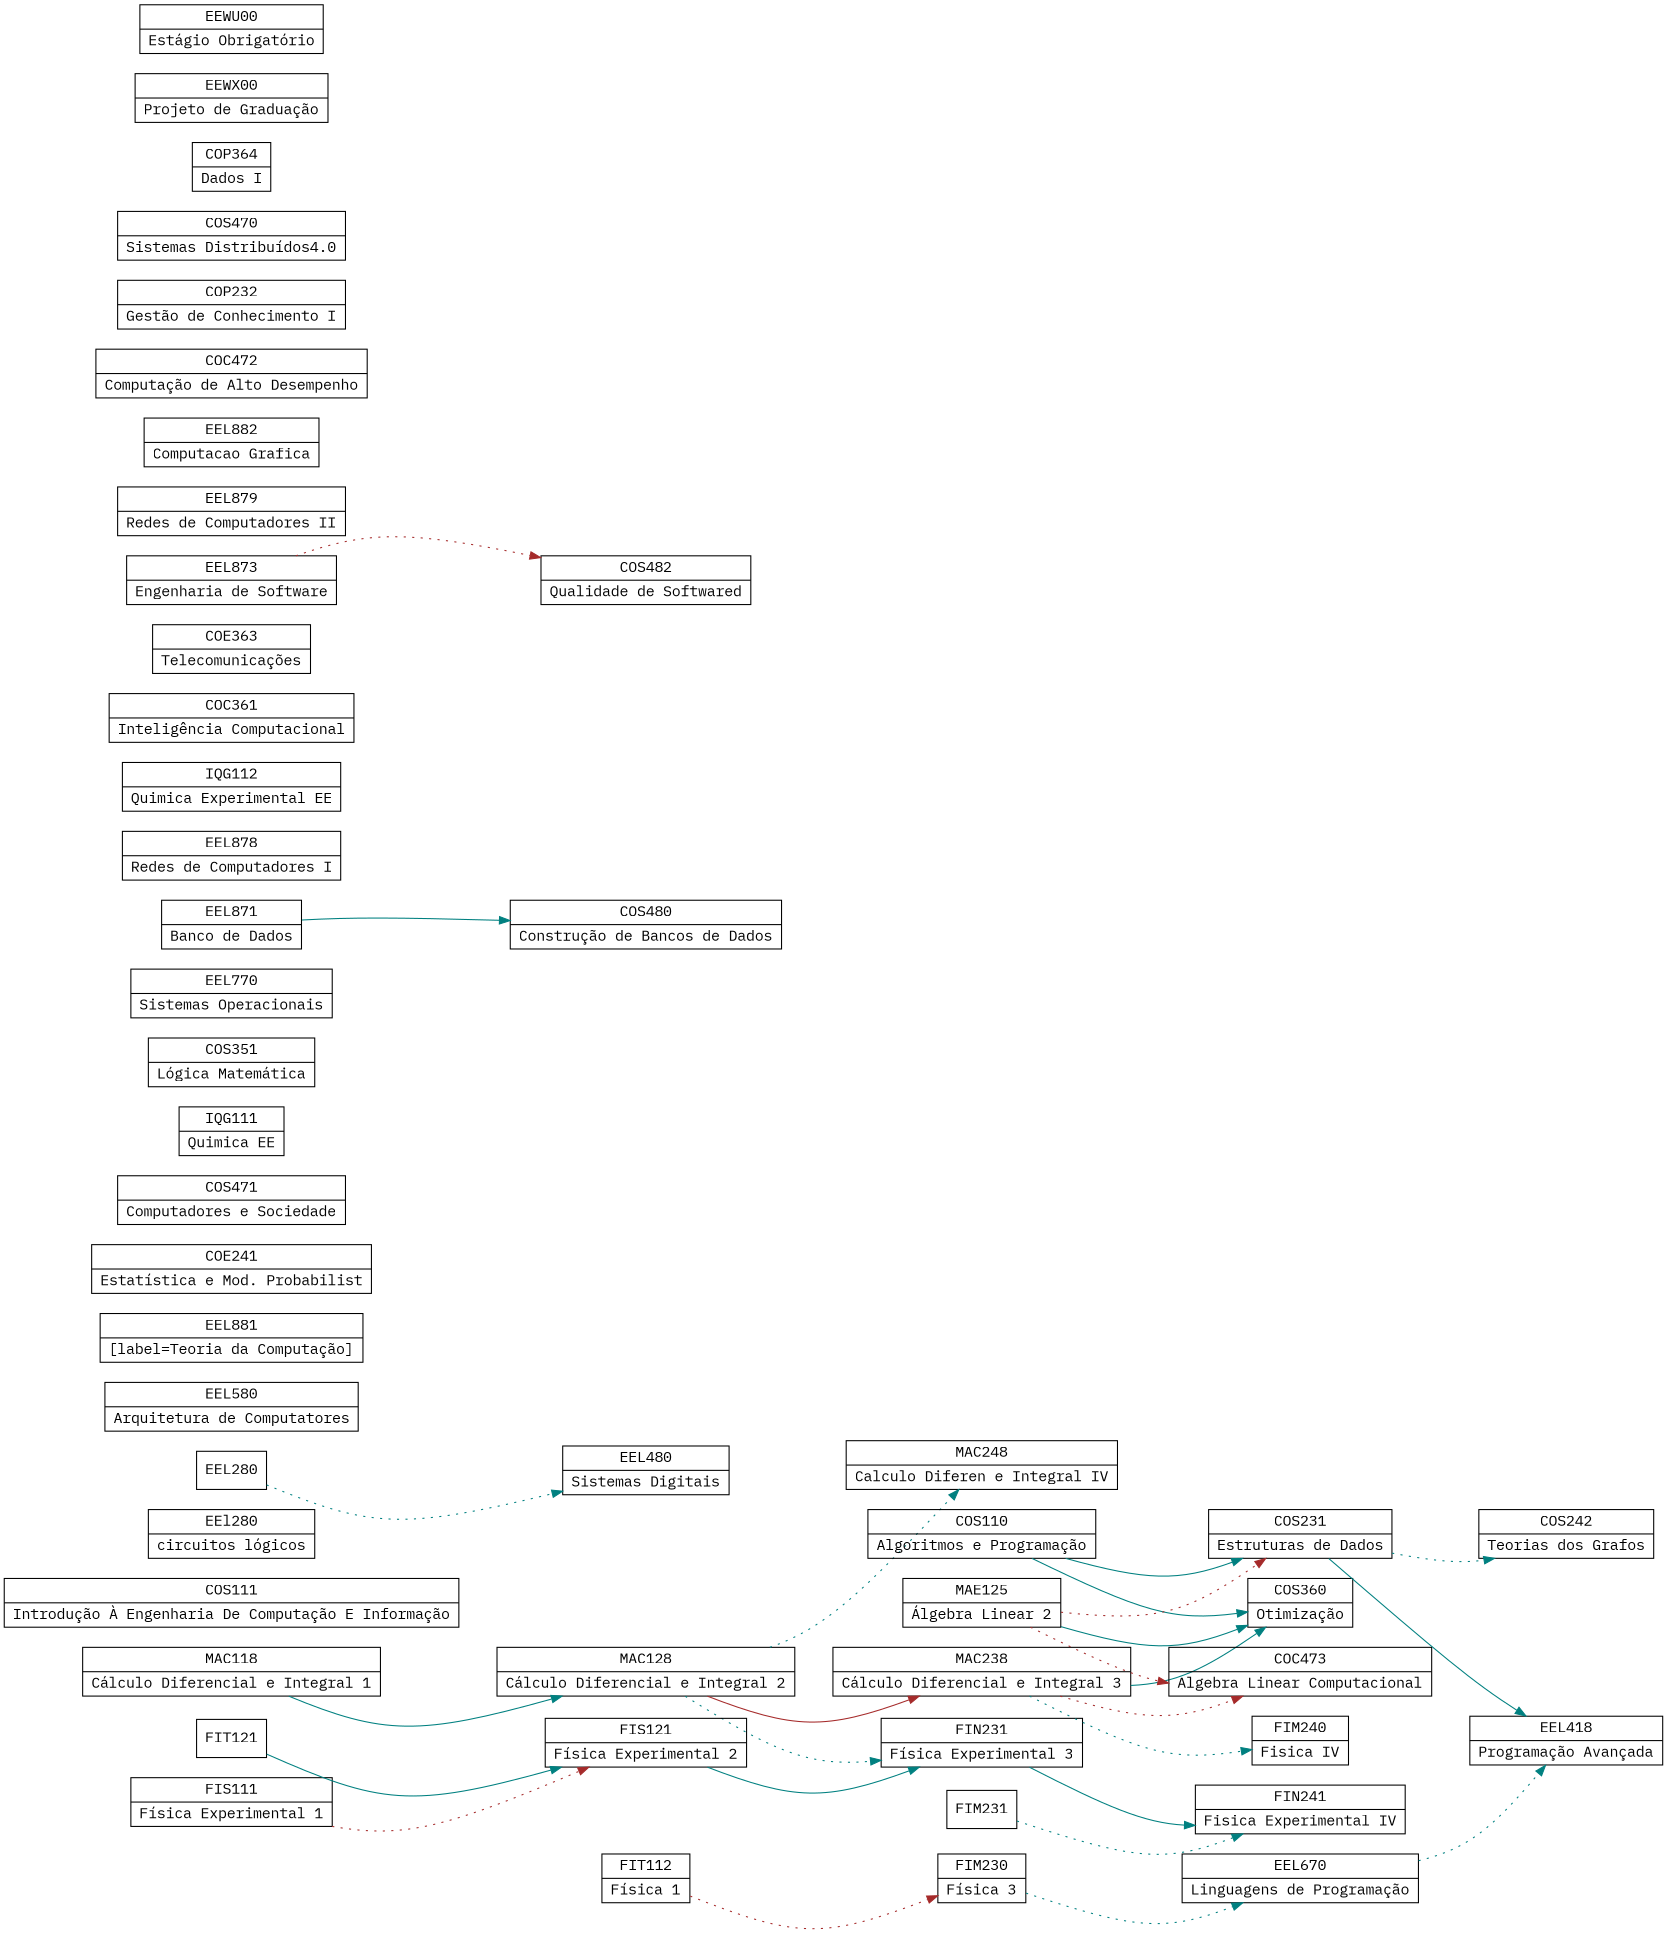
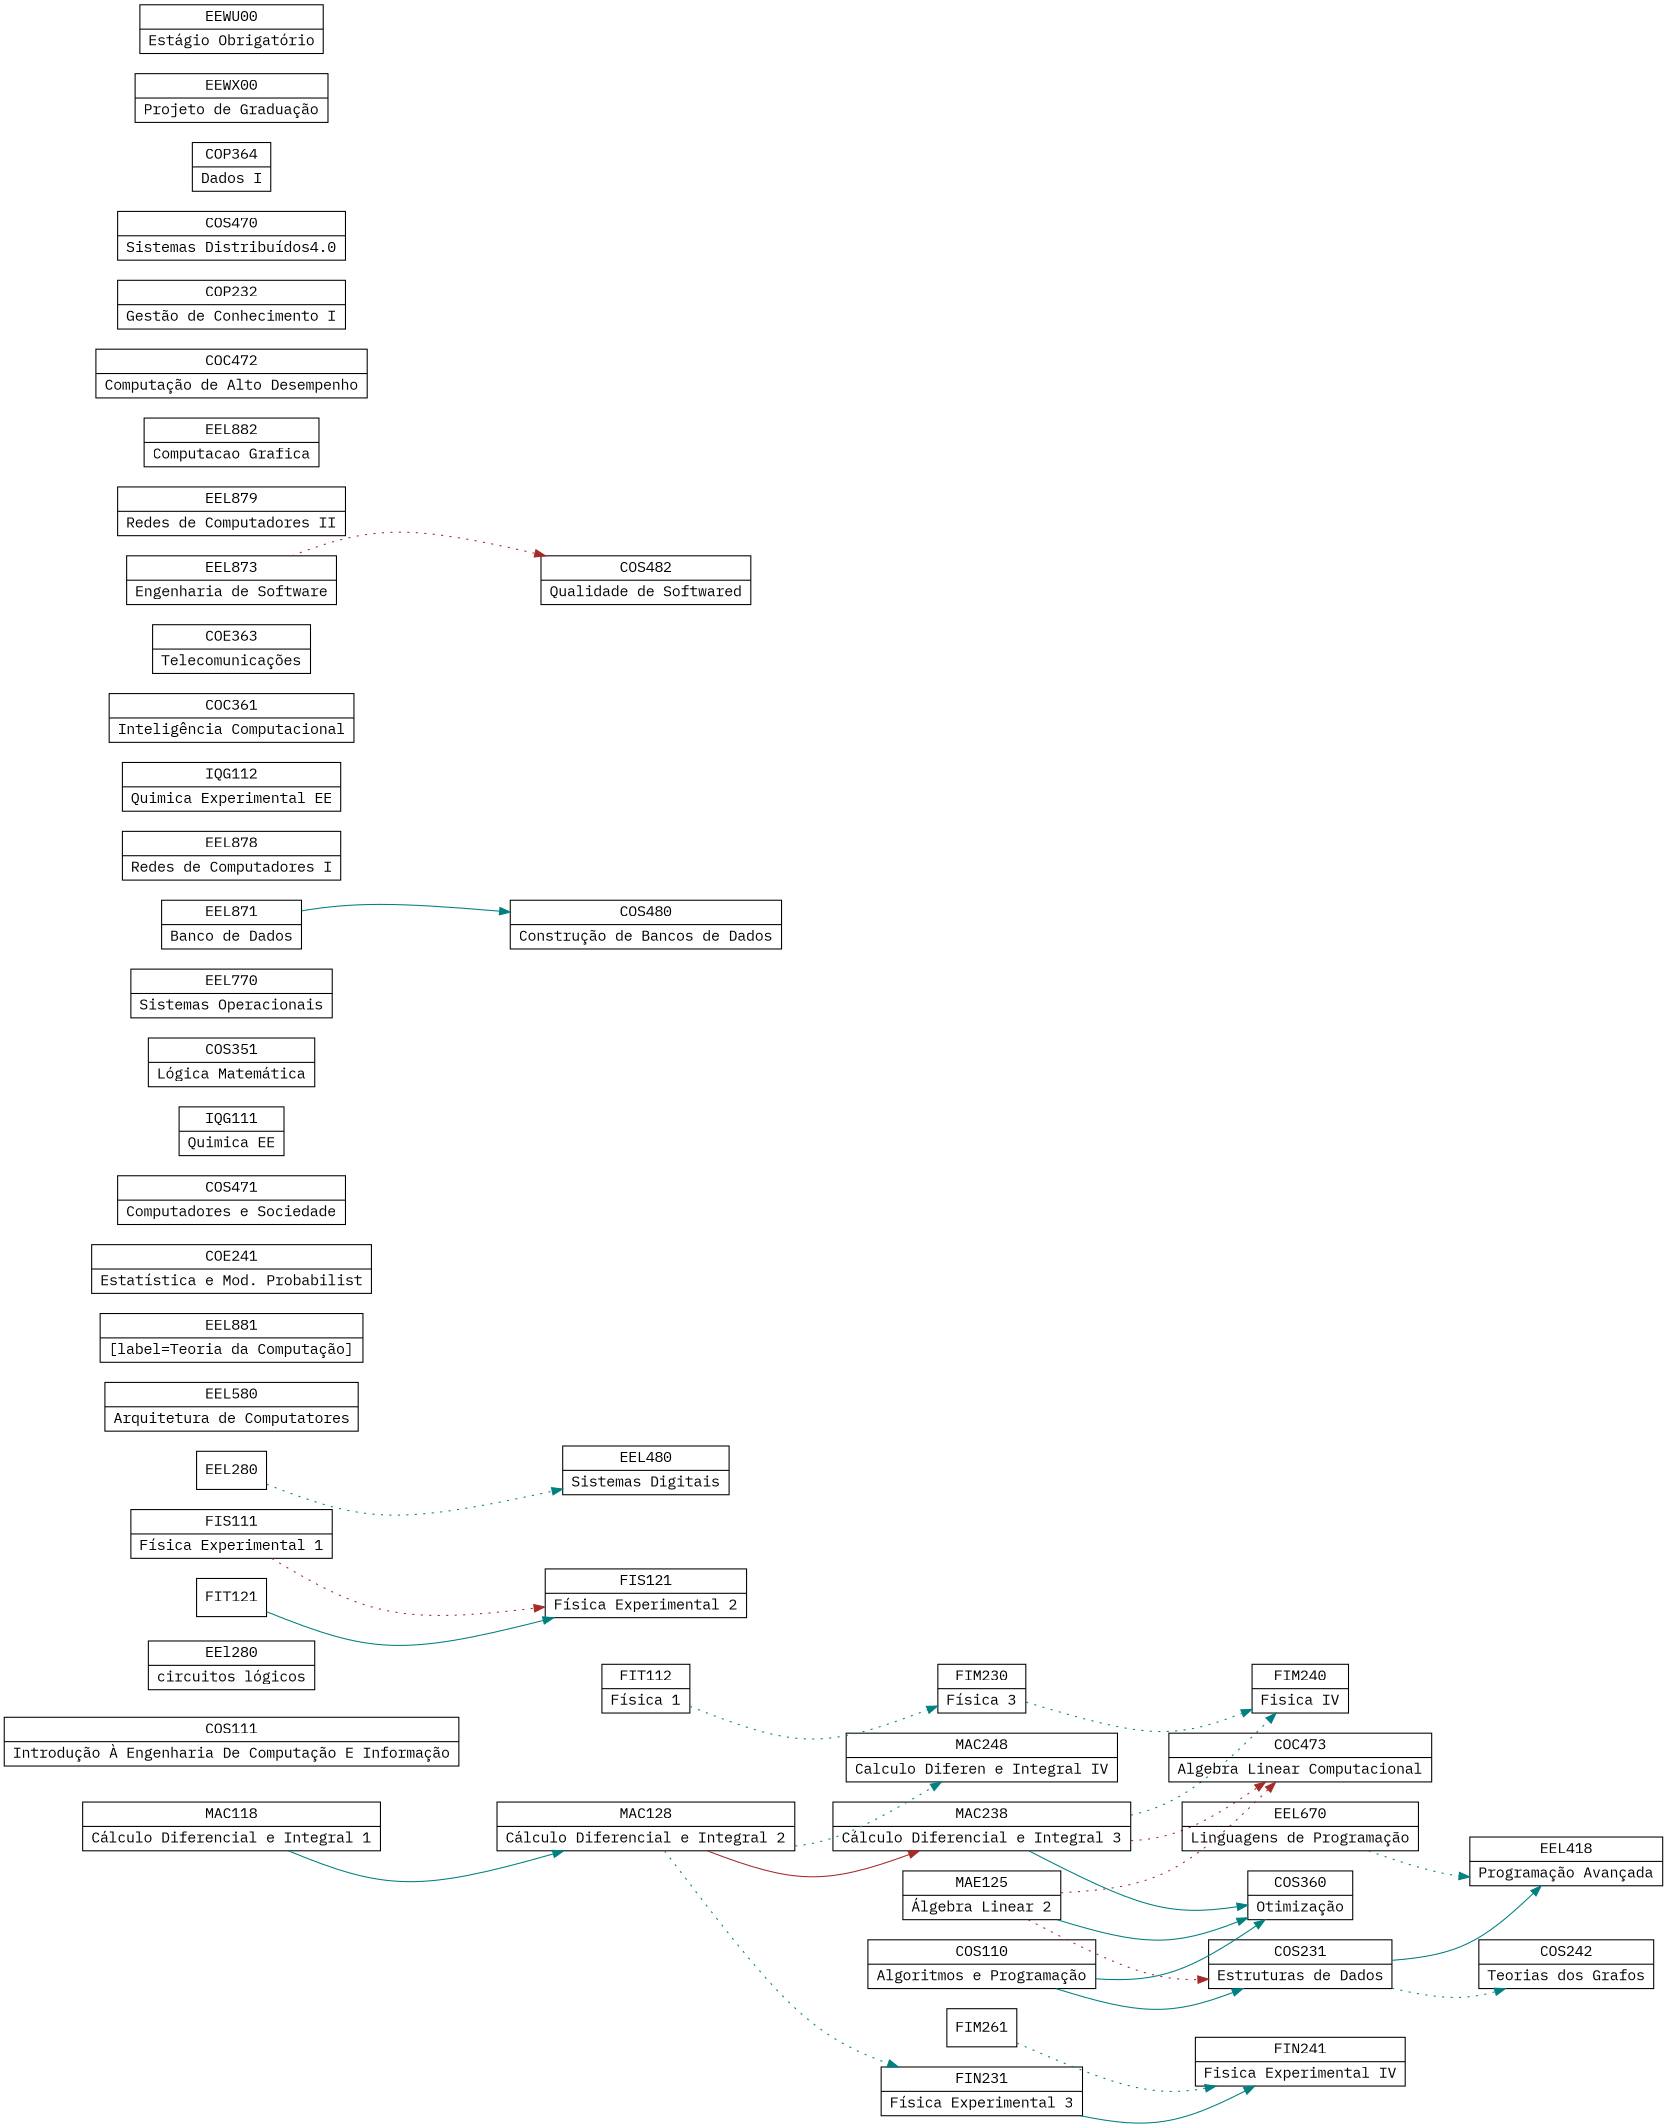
edge "FIS121" -> "FIN231": removed
node "FIM231": label "FIM231" -> "FIM261"
edge "FIM230" -> "EEL670": now "FIM230" -> "FIM240"
edge "FIT112" -> "FIM230": color brown -> teal
